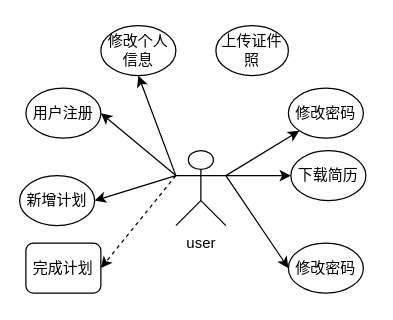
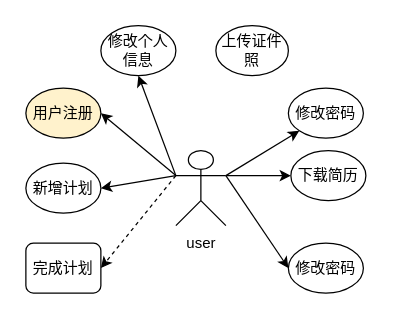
node "用户注册": fillcolor #ffffff -> #fff2cc
node "新增计划": moved (57, 201) -> (63, 188)
